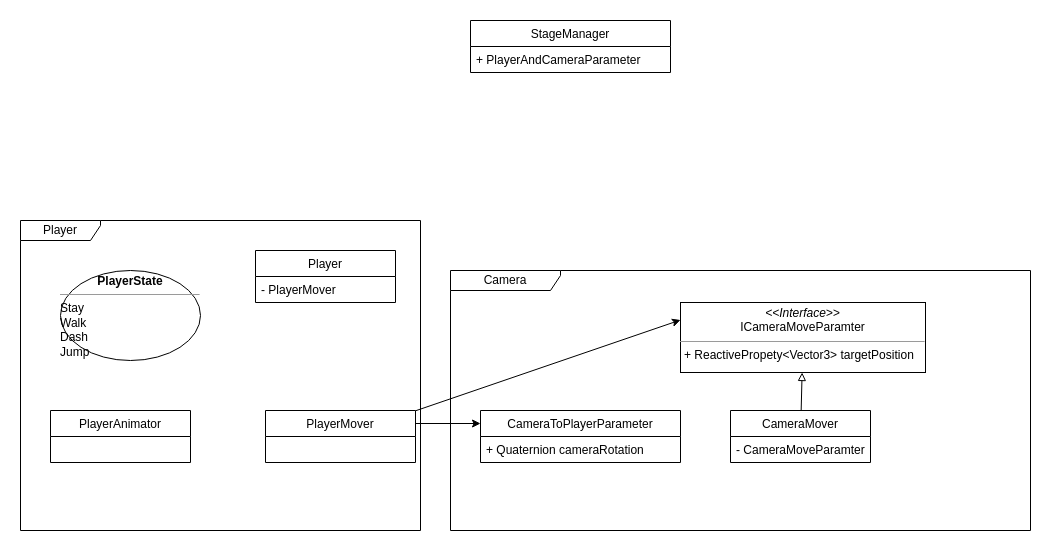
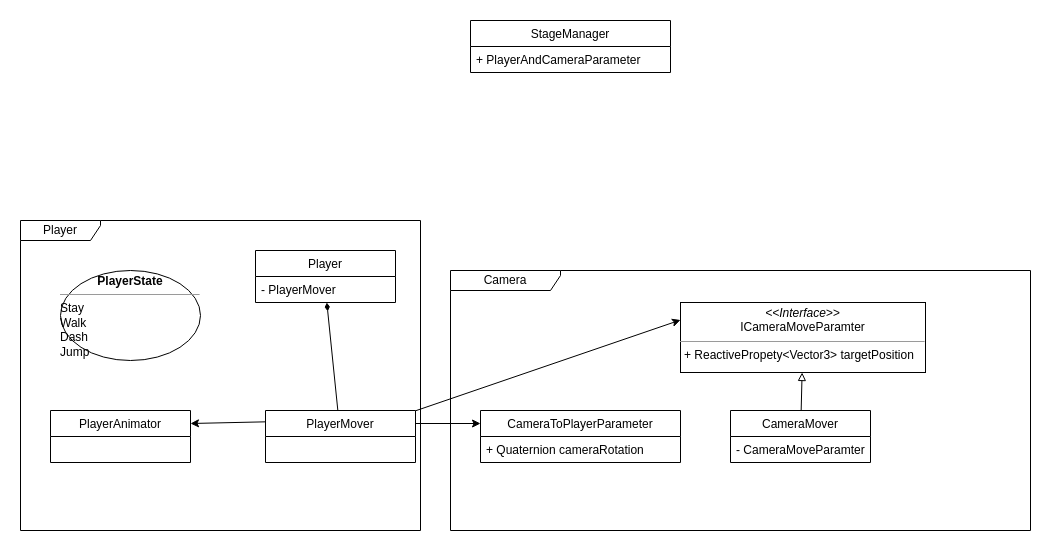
edge "PlayerMover" -> "- PlayerMover": added
edge "PlayerMover" -> "PlayerAnimator": added
